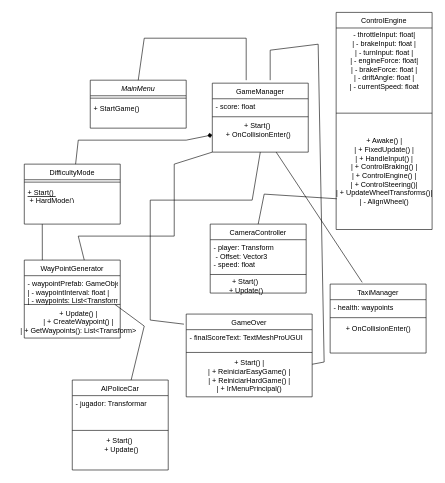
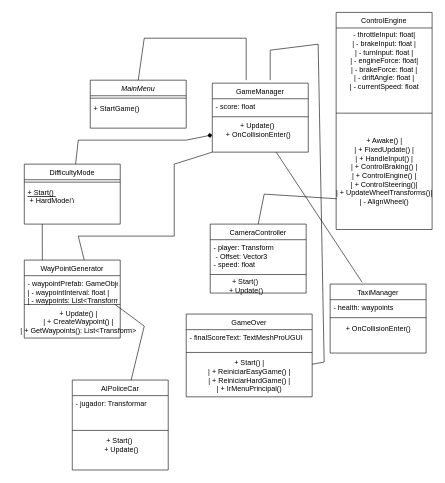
node "+ Start() + OnCollisionEnter()": label "+ Start() + OnCollisionEnter()" -> "+ Update() + OnCollisionEnter()"
edge "GameManager" -- "GameOver": removed
